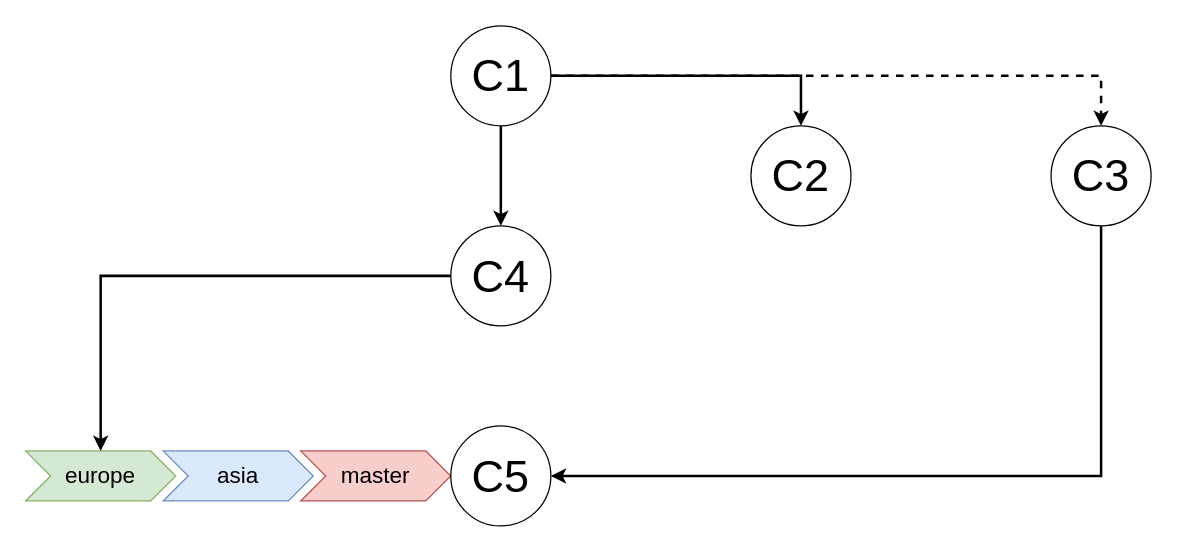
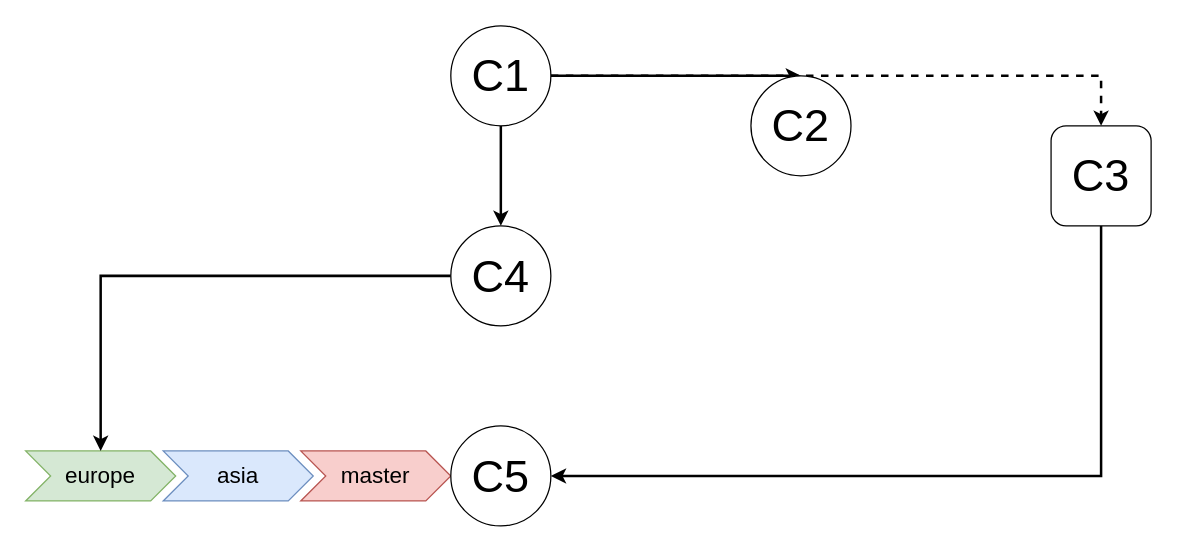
node "C2": moved (801, 176) -> (801, 126)
node "C3": shape ellipse -> rounded rectangle
